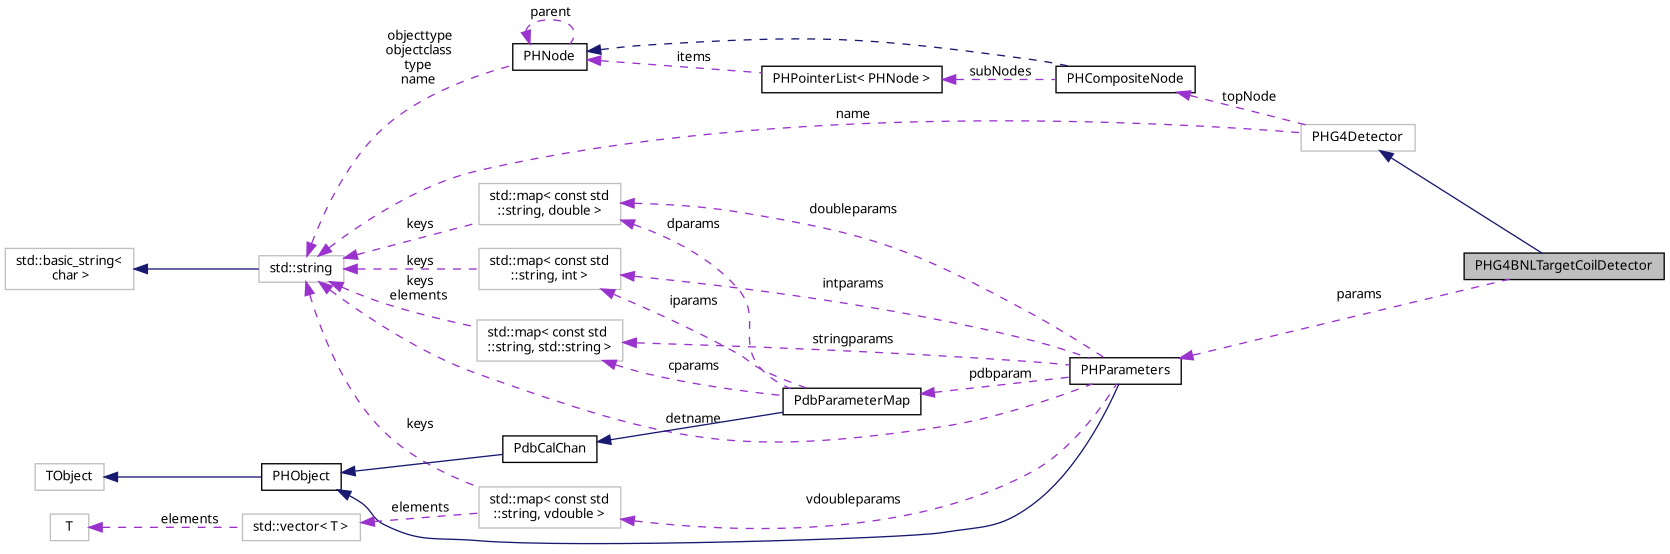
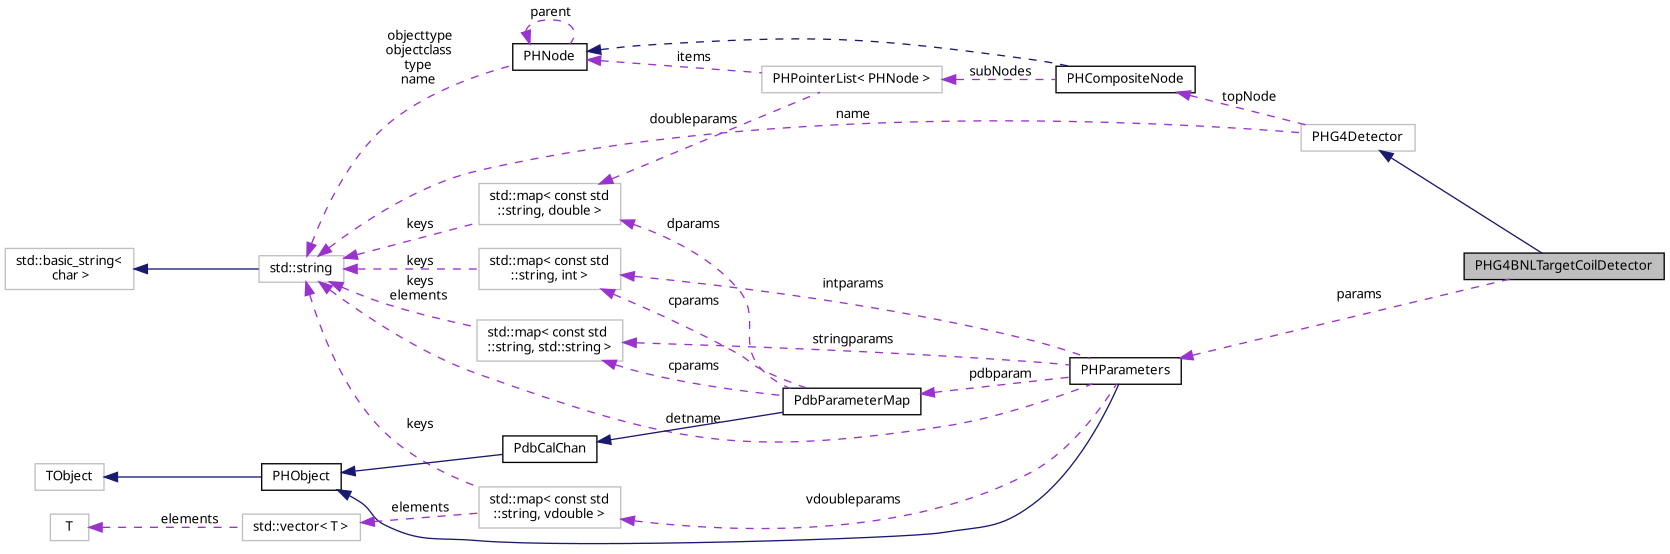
node "PHPointerList< PHNode >": color black -> grey75
edge "PHParameters" -> "std::map< const std ::string, double >": now "PHPointerList< PHNode >" -> "std::map< const std ::string, double >"
edge "PdbParameterMap" -> "std::map< const std ::string, int >": label " iparams" -> " cparams"
